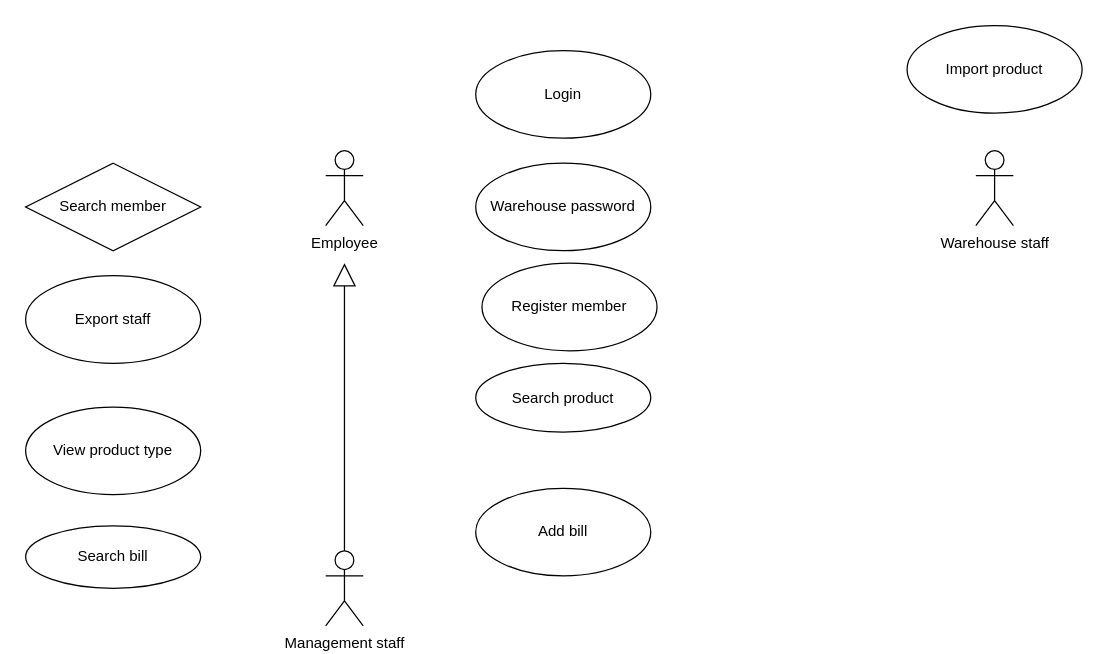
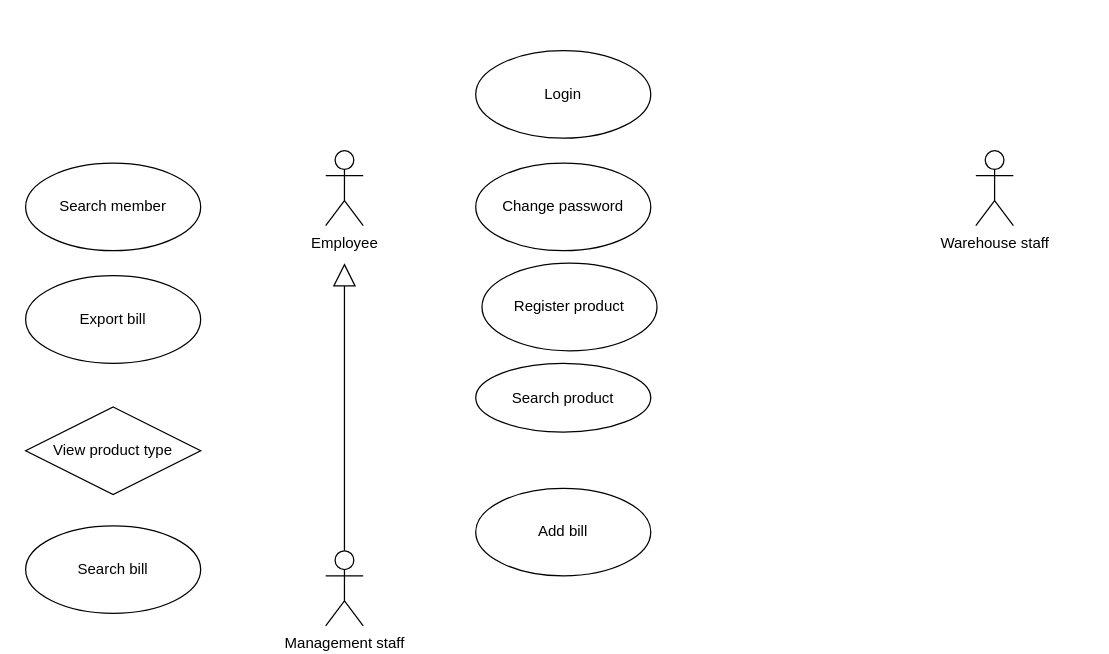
node "Import product": removed
node "Search member": shape diamond -> ellipse
node "Warehouse password": label "Warehouse password" -> "Change password"
node "Register member": label "Register member" -> "Register product"
node "Export staff": label "Export staff" -> "Export bill"
node "View product type": shape ellipse -> diamond
node "Search bill": size 175x63 -> 175x88
